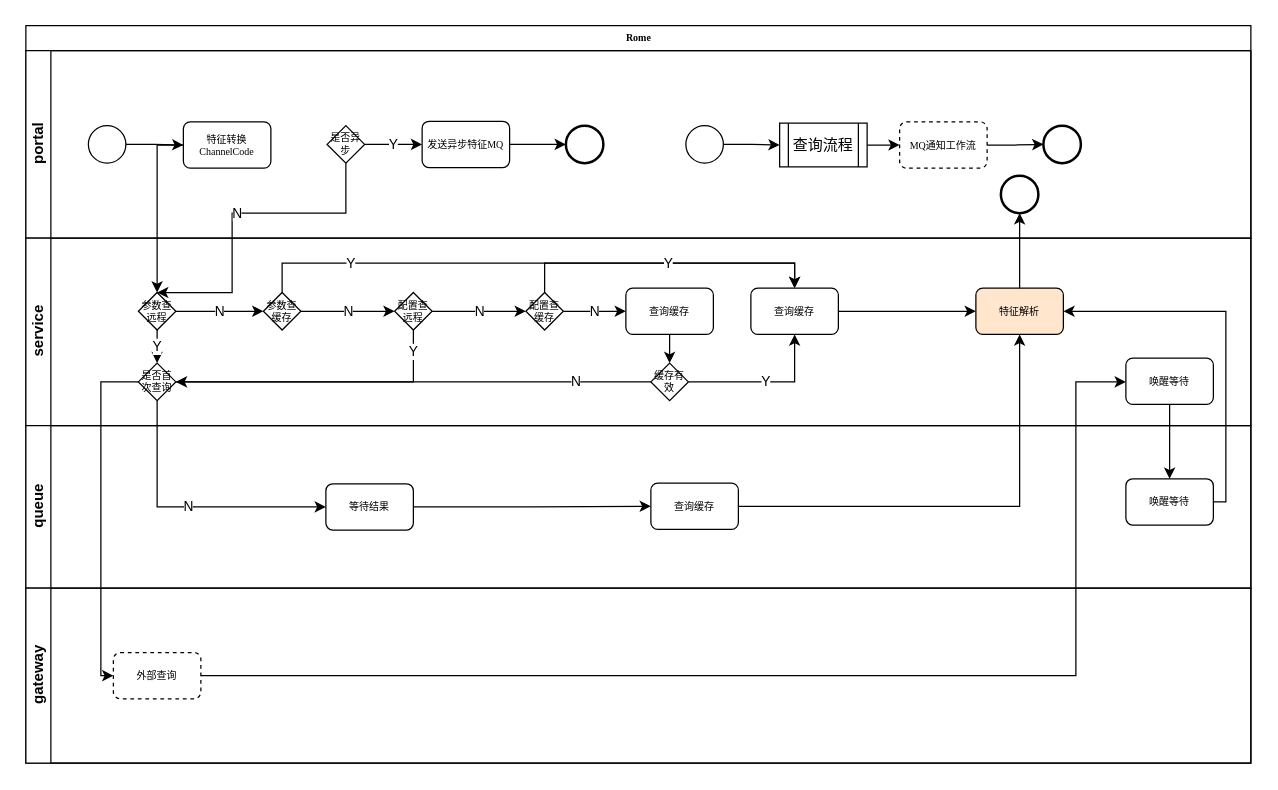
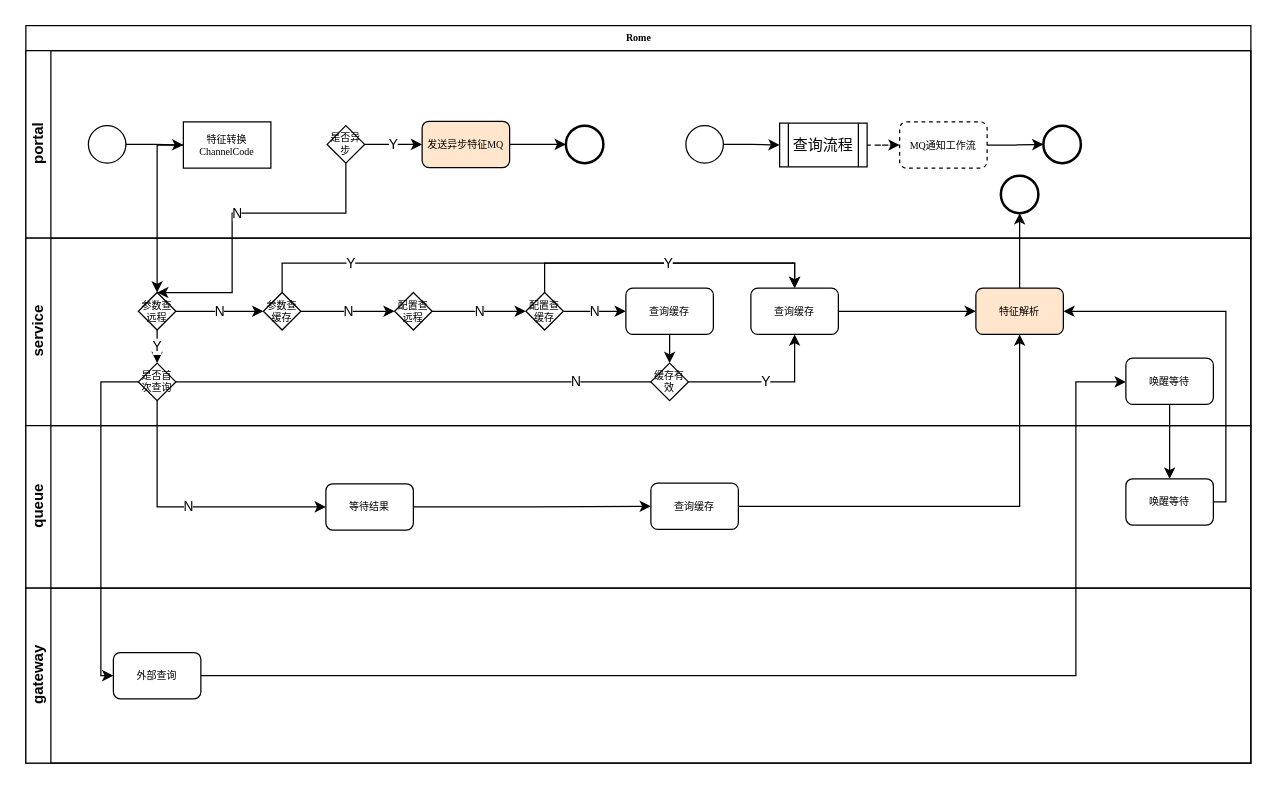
node "发送异步特征MQ": fillcolor #ffffff -> #ffe6cc
node "特征转换ChannelCode": shape rounded rectangle -> rectangle
edge "查询流程" -> "MQ通知工作流": style solid -> dashed
edge "配置查远程" -> "是否首次查询": removed, label "Y"
node "外部查询": style dashed -> solid
